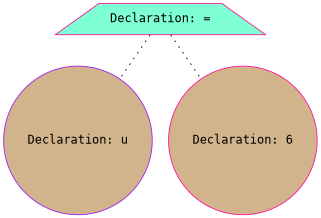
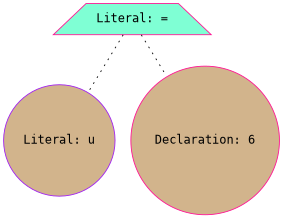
node "Declaration: =": label "Declaration: =" -> "Literal: ="
node "Declaration: u": label "Declaration: u" -> "Literal: u"
